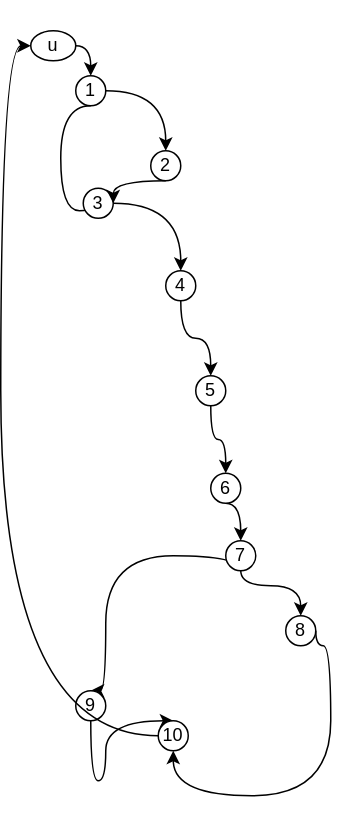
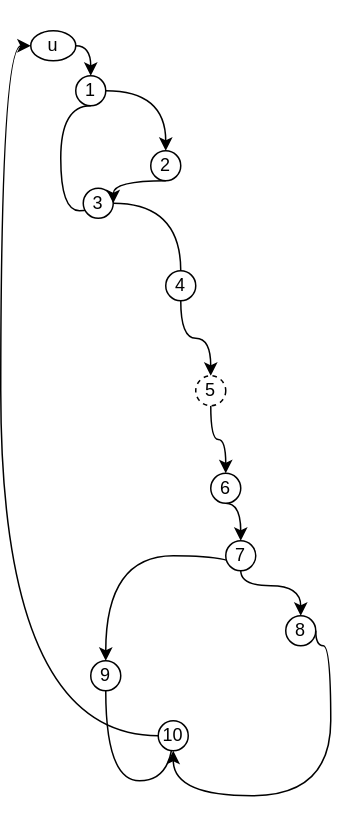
edge "3" -> "4": arrowhead classic -> none
node "5": style solid -> dashed
node "9": moved (91, 706) -> (106, 676)
